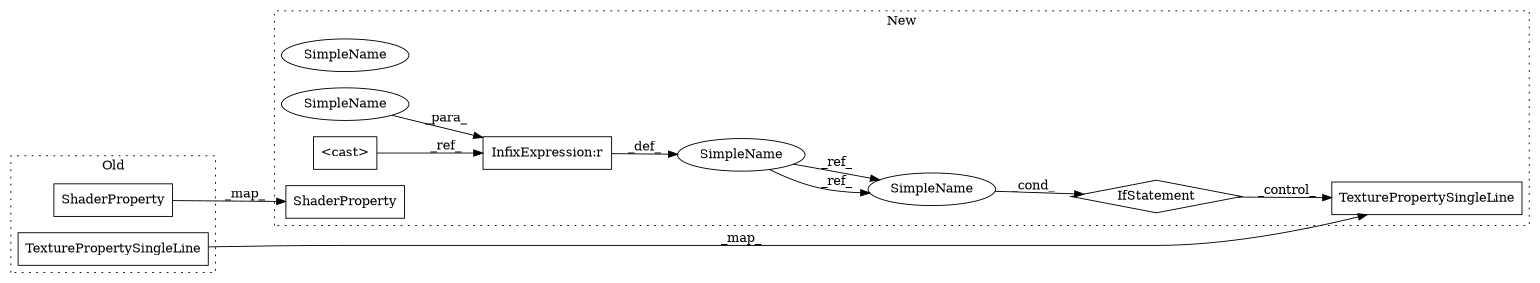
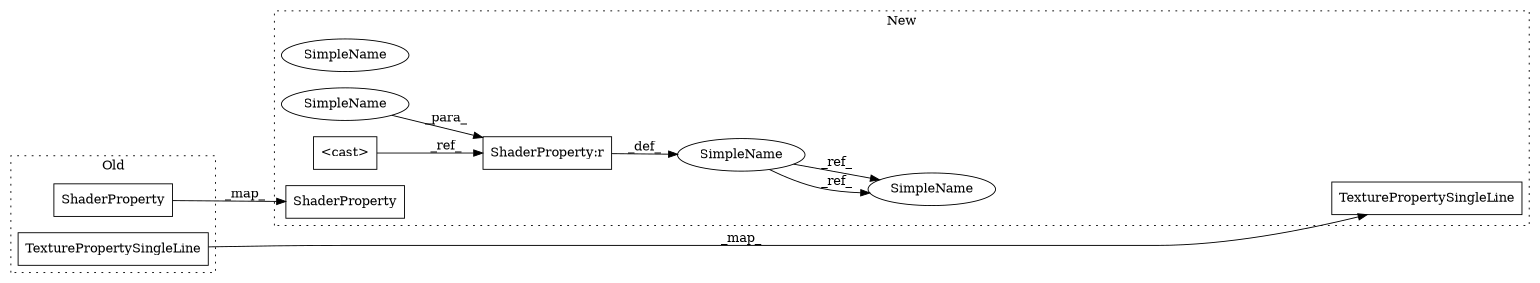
node "InfixExpression:r": label "InfixExpression:r" -> "ShaderProperty:r"
node "IfStatement": removed
